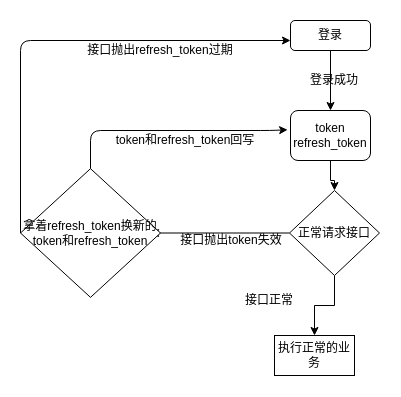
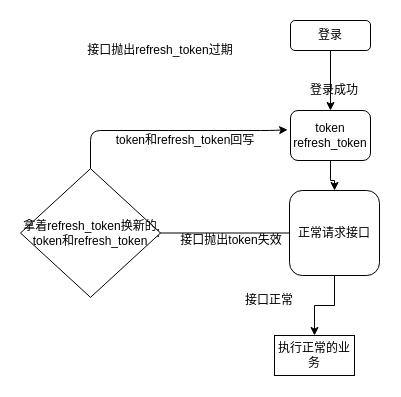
edge "拿着refresh_token换新的token和refresh_token" -> "登录": removed
node "登录成功": moved (335, 81) -> (335, 91)
node "正常请求接口": shape diamond -> rounded rectangle
